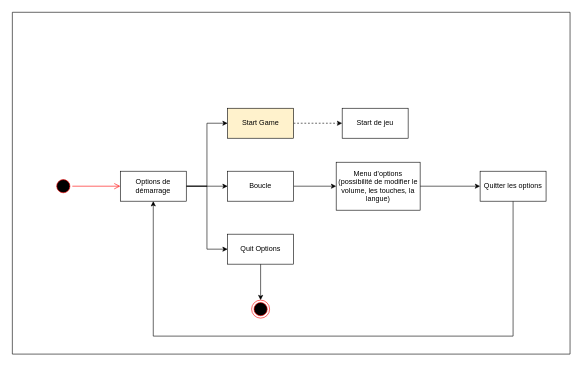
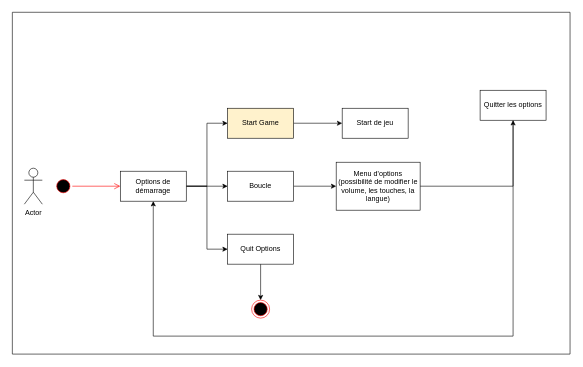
edge "Start Game" -> "Start de jeu": style dashed -> solid
node "Actor": added
node "Quitter les options": moved (513, 186) -> (513, 105)
